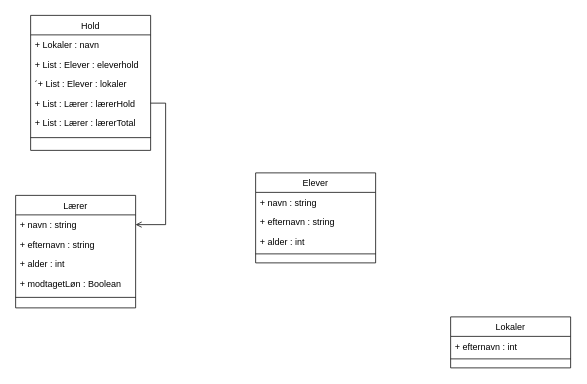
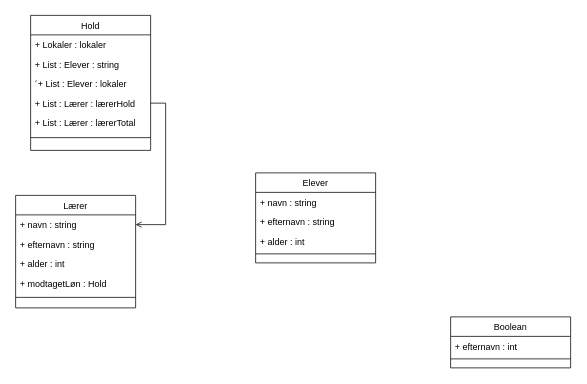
node "+ Lokaler : navn": label "+ Lokaler : navn" -> "+ Lokaler : lokaler"
node "+ List : Elever : eleverhold": label "+ List : Elever : eleverhold" -> "+ List : Elever : string"
node "+ modtagetLøn : Boolean": label "+ modtagetLøn : Boolean" -> "+ modtagetLøn : Hold"
node "Lokaler": label "Lokaler" -> "Boolean"
